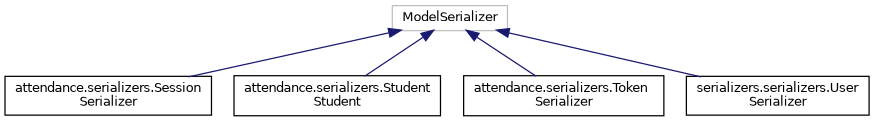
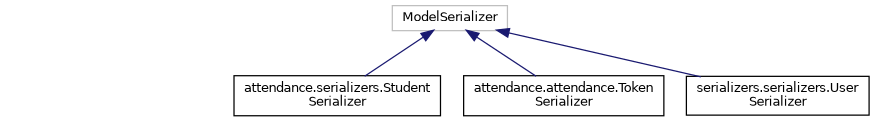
node "attendance.serializers.Session Serializer": removed
node "attendance.serializers.Student Student": label "attendance.serializers.Student Student" -> "attendance.serializers.Student Serializer"
node "attendance.serializers.Token Serializer": label "attendance.serializers.Token Serializer" -> "attendance.attendance.Token Serializer"
